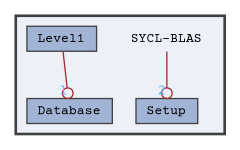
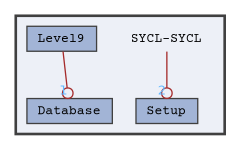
node "Level1": label "Level1" -> "Level9"
node "SYCL-BLAS": label "SYCL-BLAS" -> "SYCL-SYCL"
